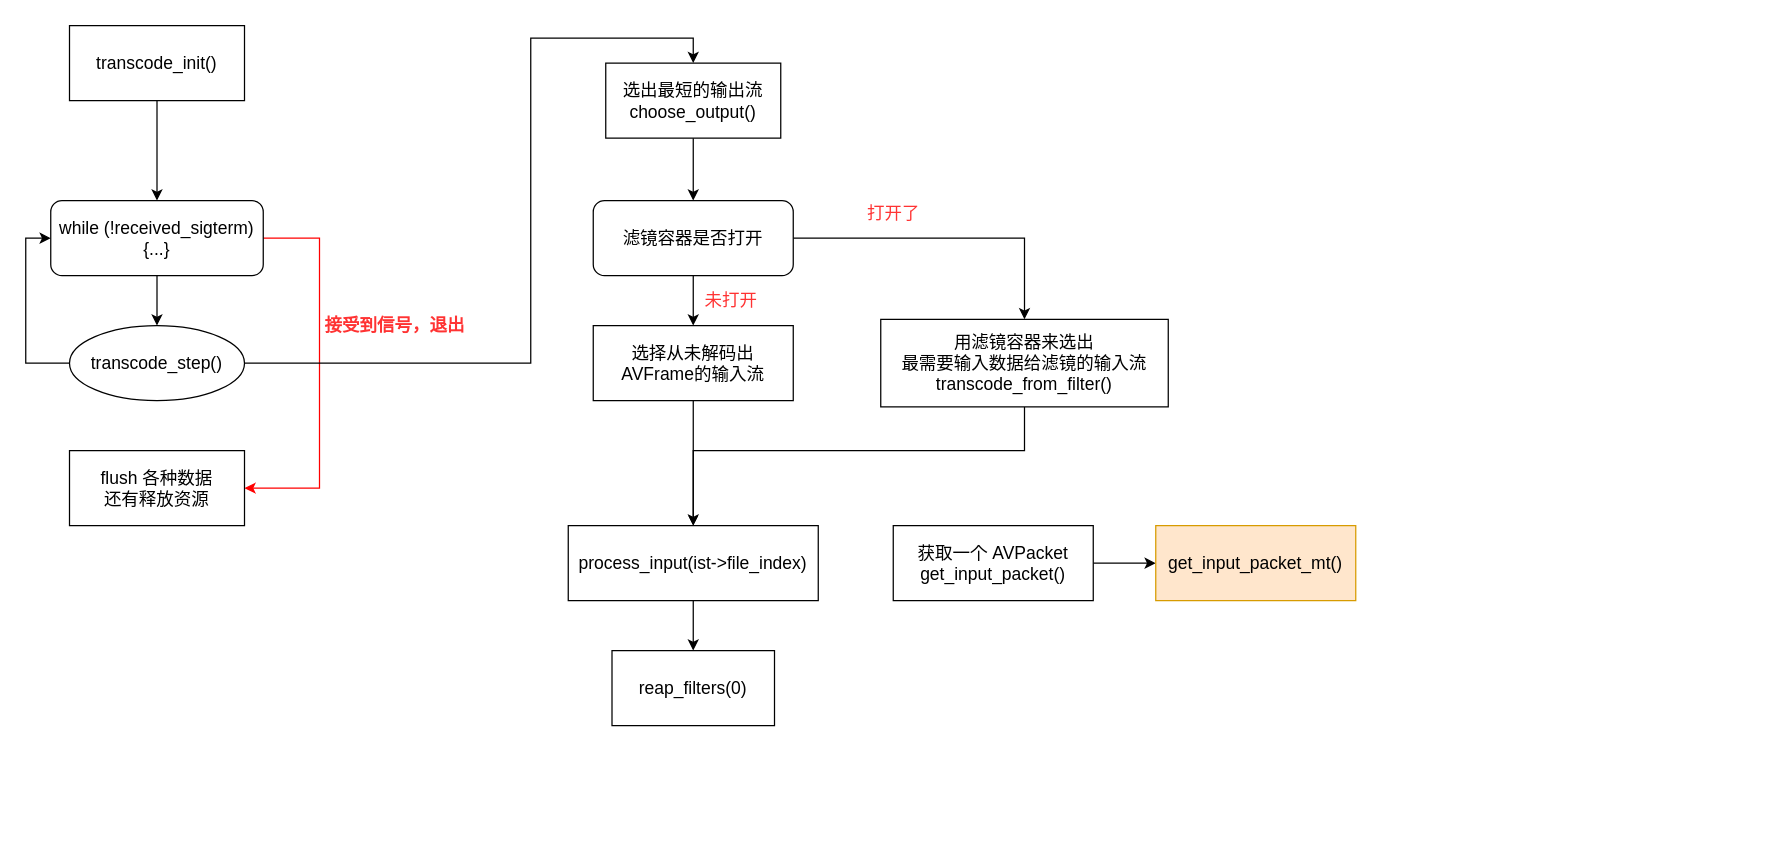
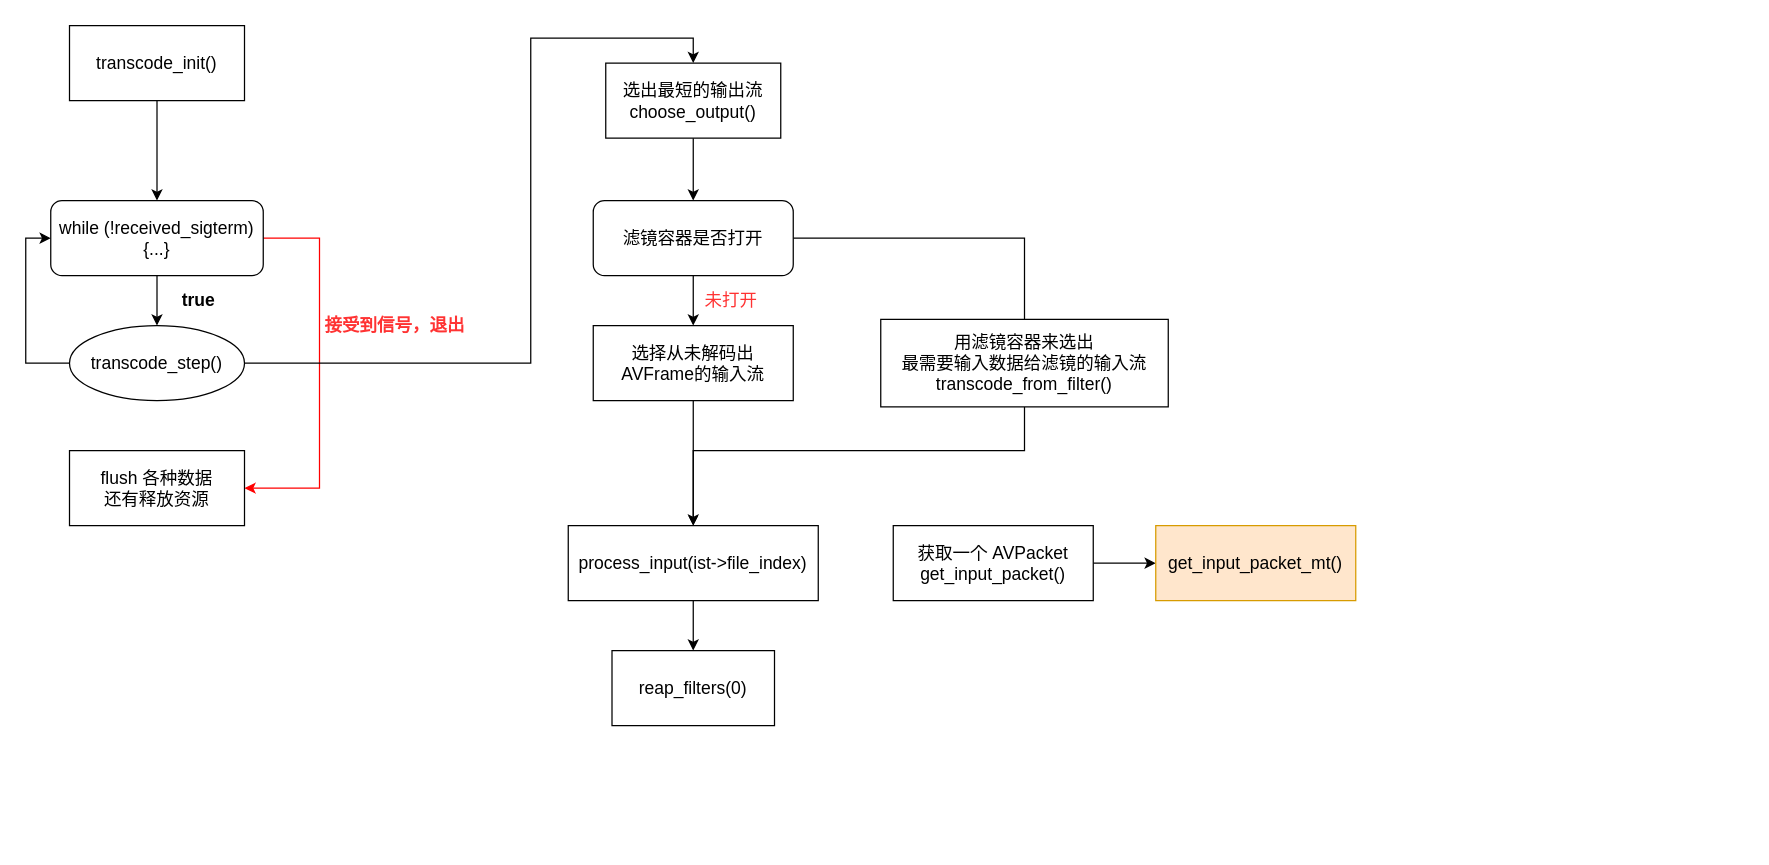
node "打开了": removed
node "true": added
edge "滤镜容器是否打开" -> "用滤镜容器来选出 最需要输入数据给滤镜的输入流 transcode_from_filter()": arrowhead classic -> none
